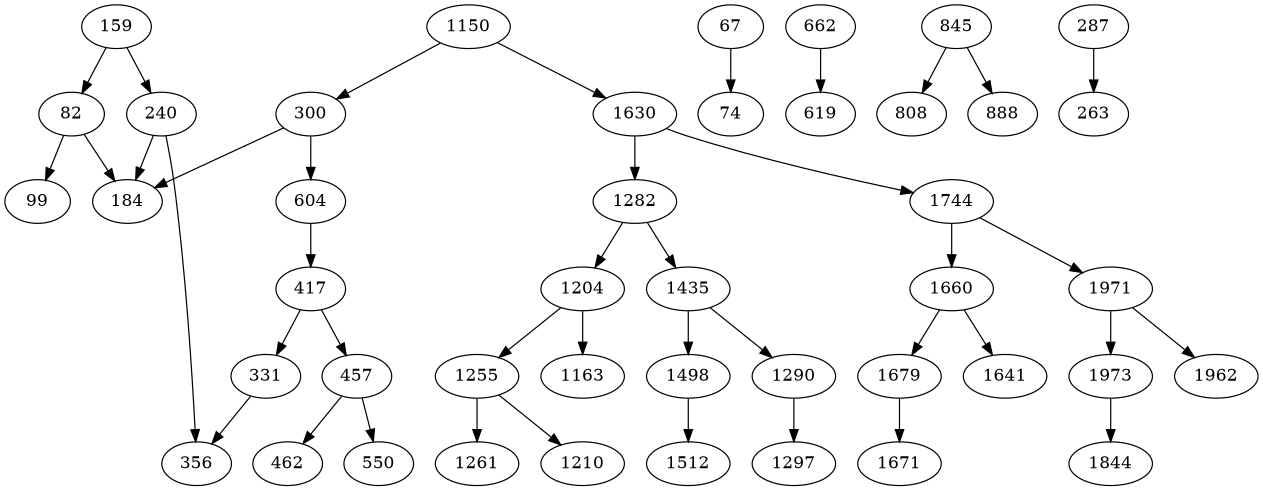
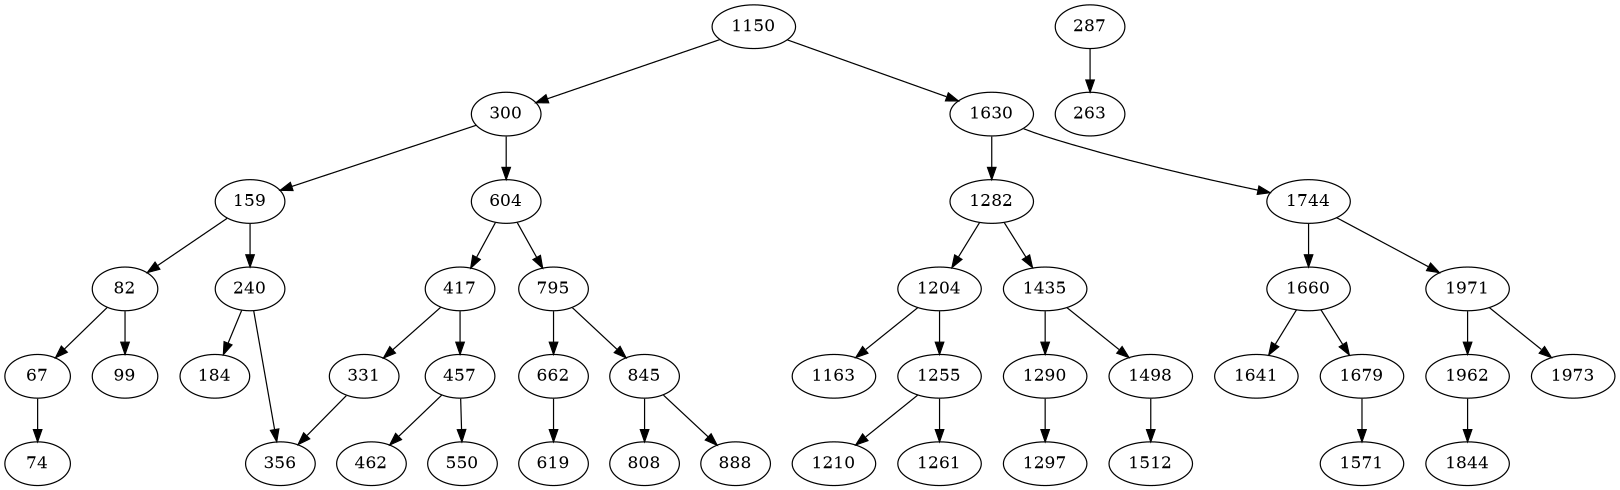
edge "82" -> "184": now "82" -> "67"
edge "300" -> "184": now "300" -> "159"
node "795": added
edge "1973" -> "1844": now "1962" -> "1844"
node "1671": label "1671" -> "1571"
